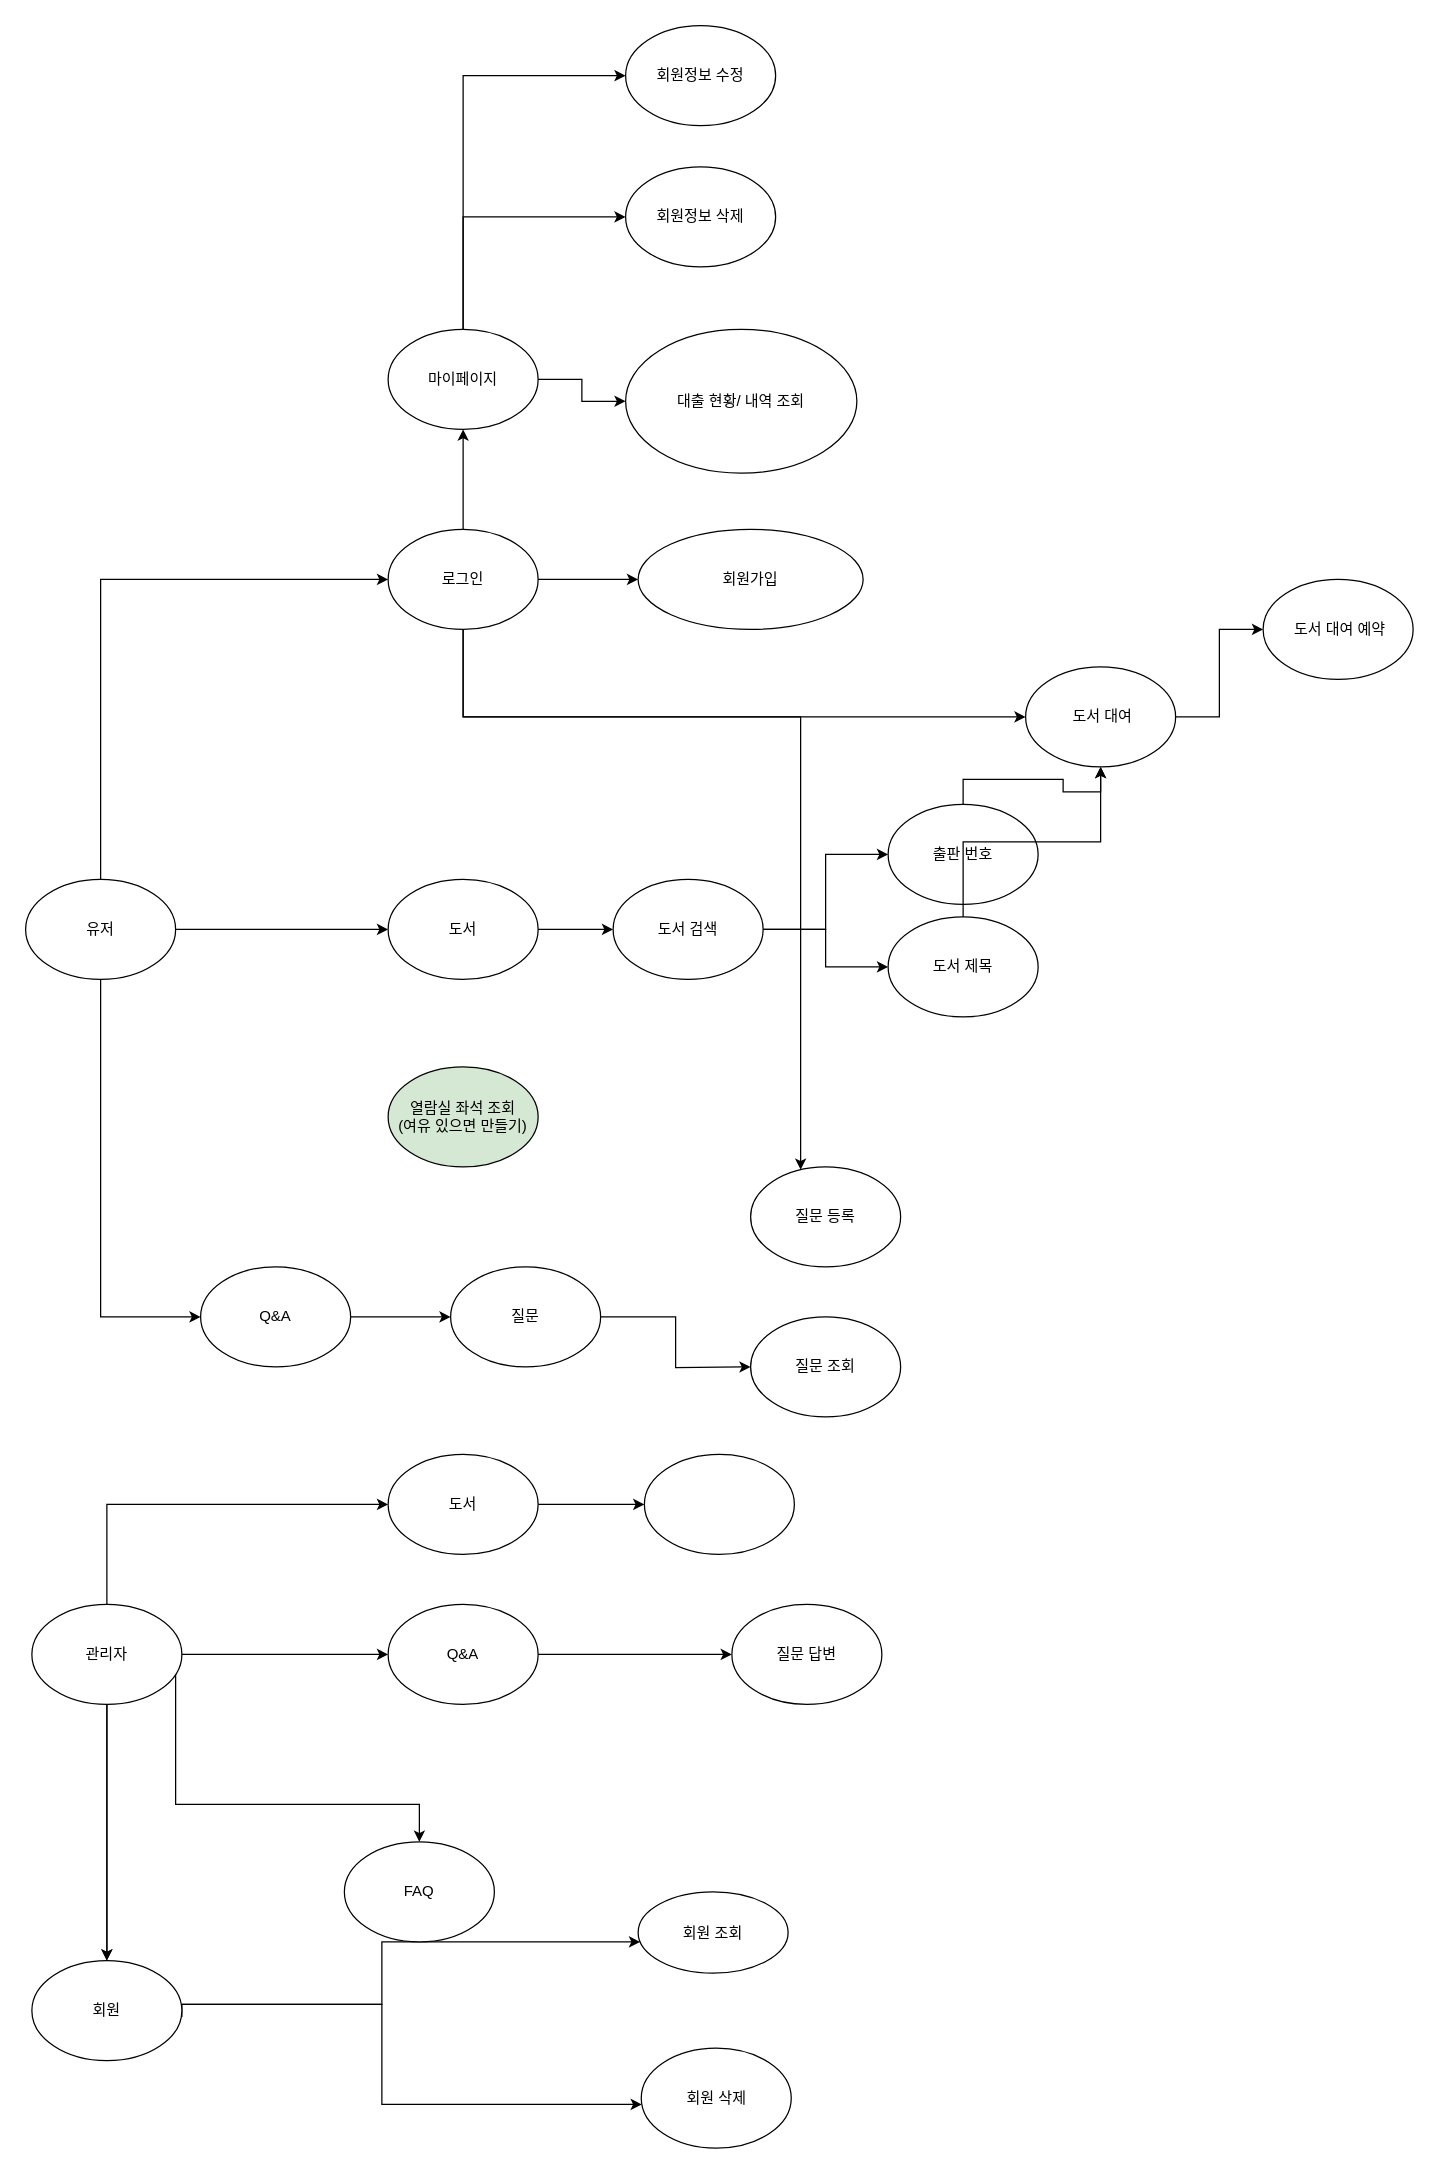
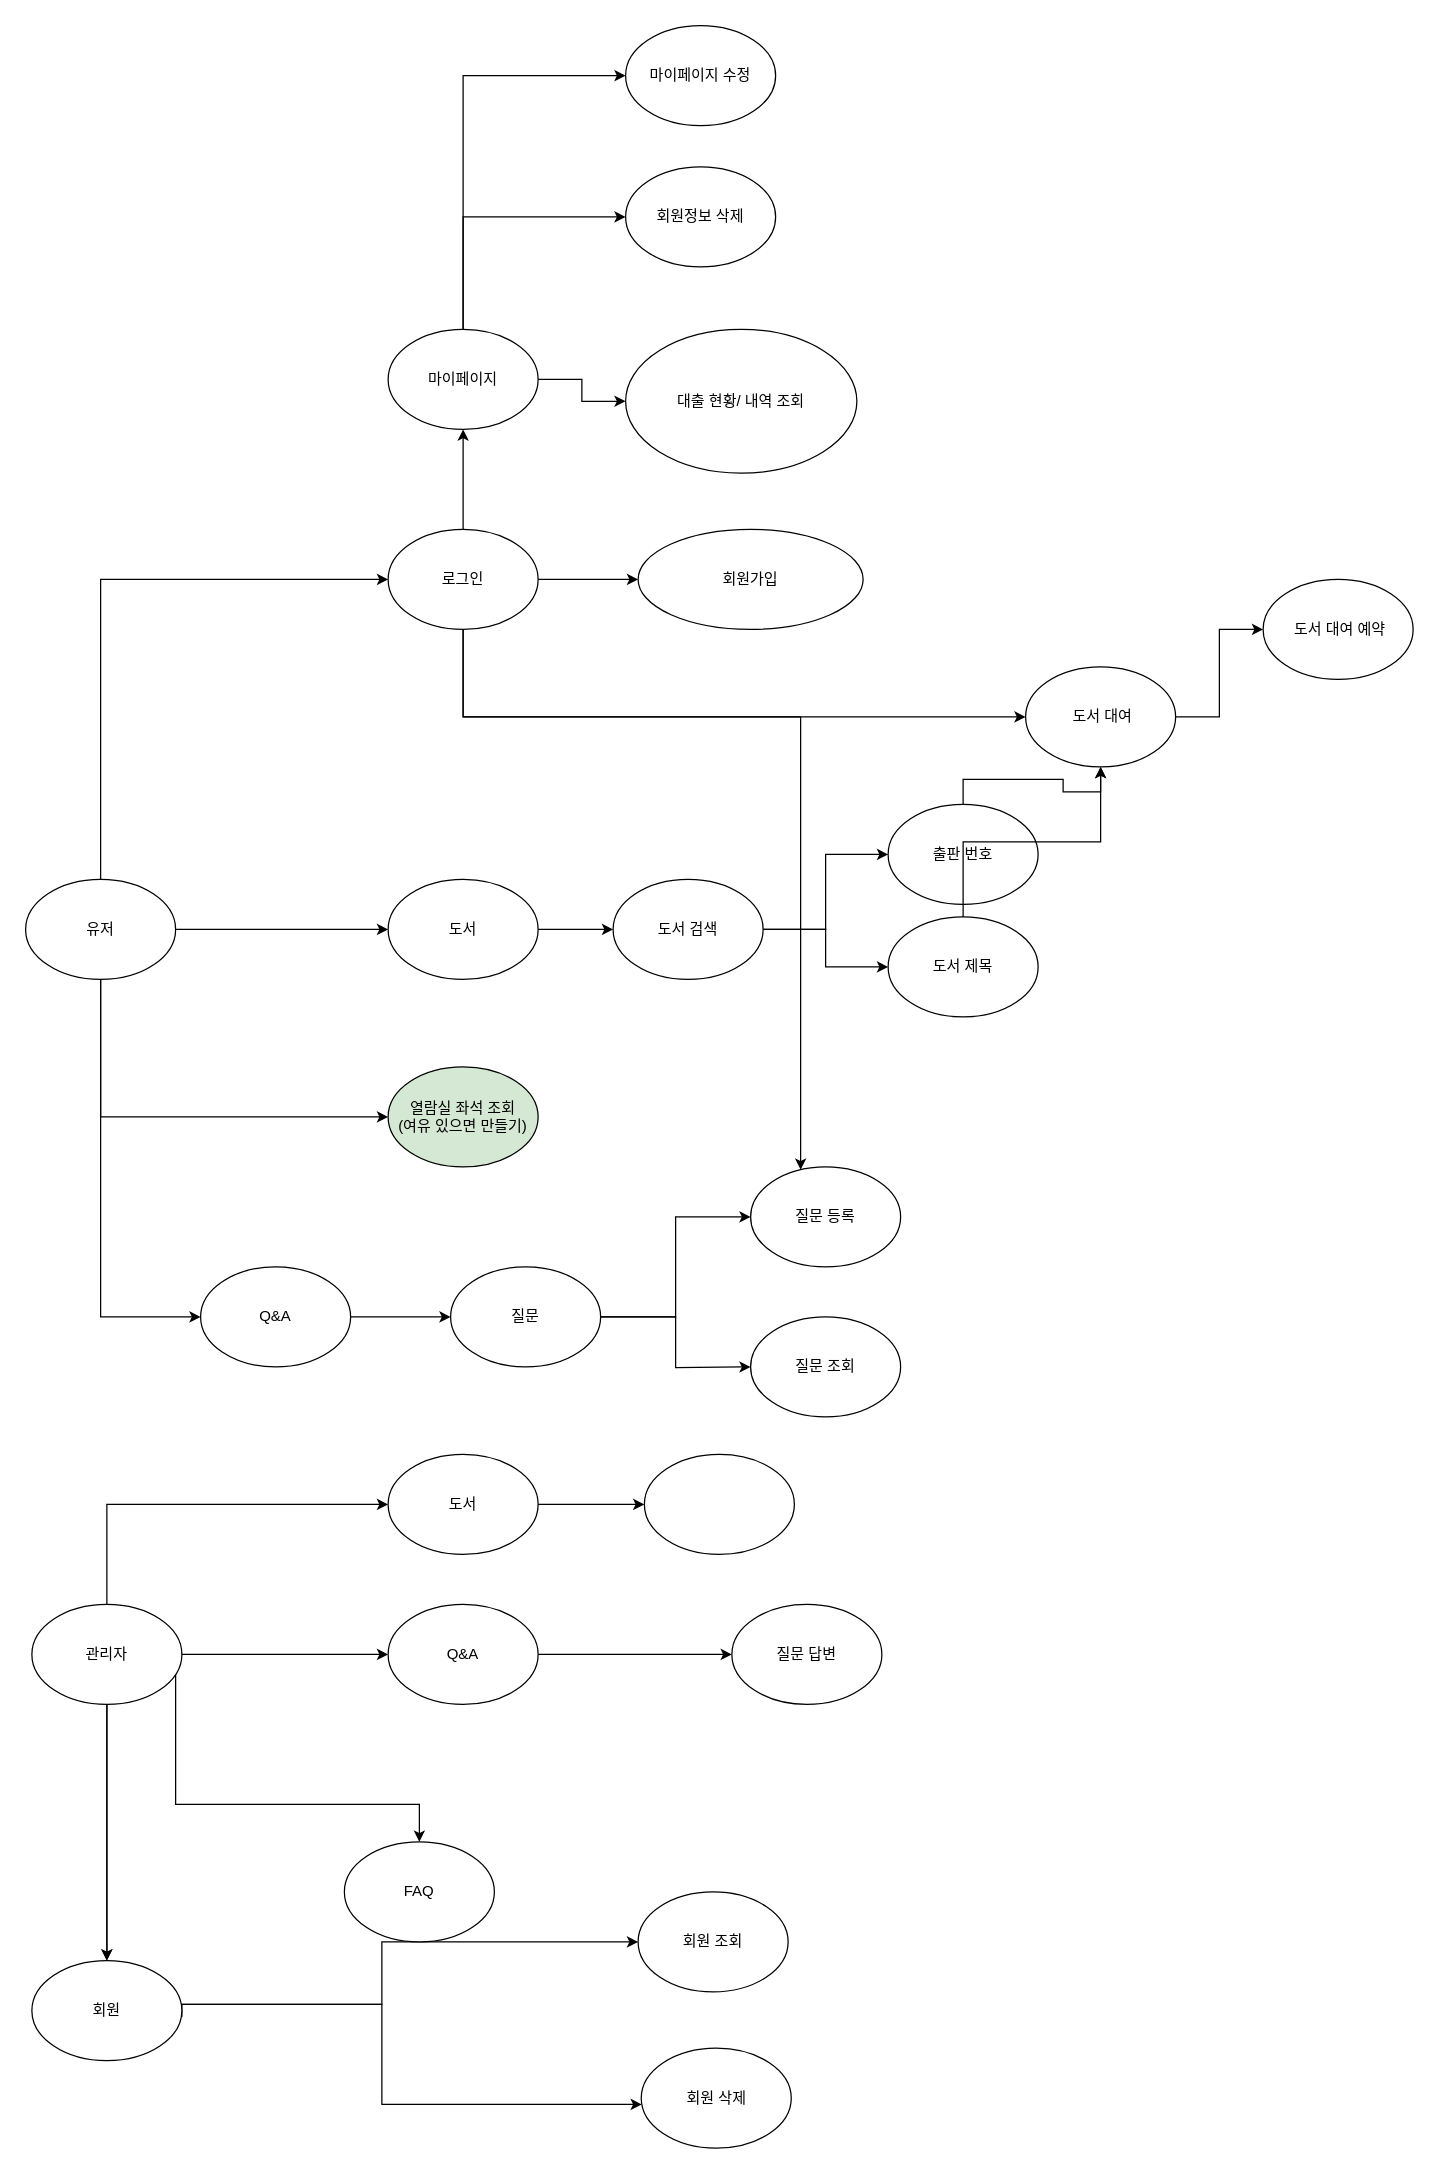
node "회원정보 수정": label "회원정보 수정" -> "마이페이지 수정"
edge "유저" -> "열람실 좌석 조회 (여유 있으면 만들기)": added
edge "질문" -> "질문 등록": added
node "회원 조회": size 150x81 -> 150x100
